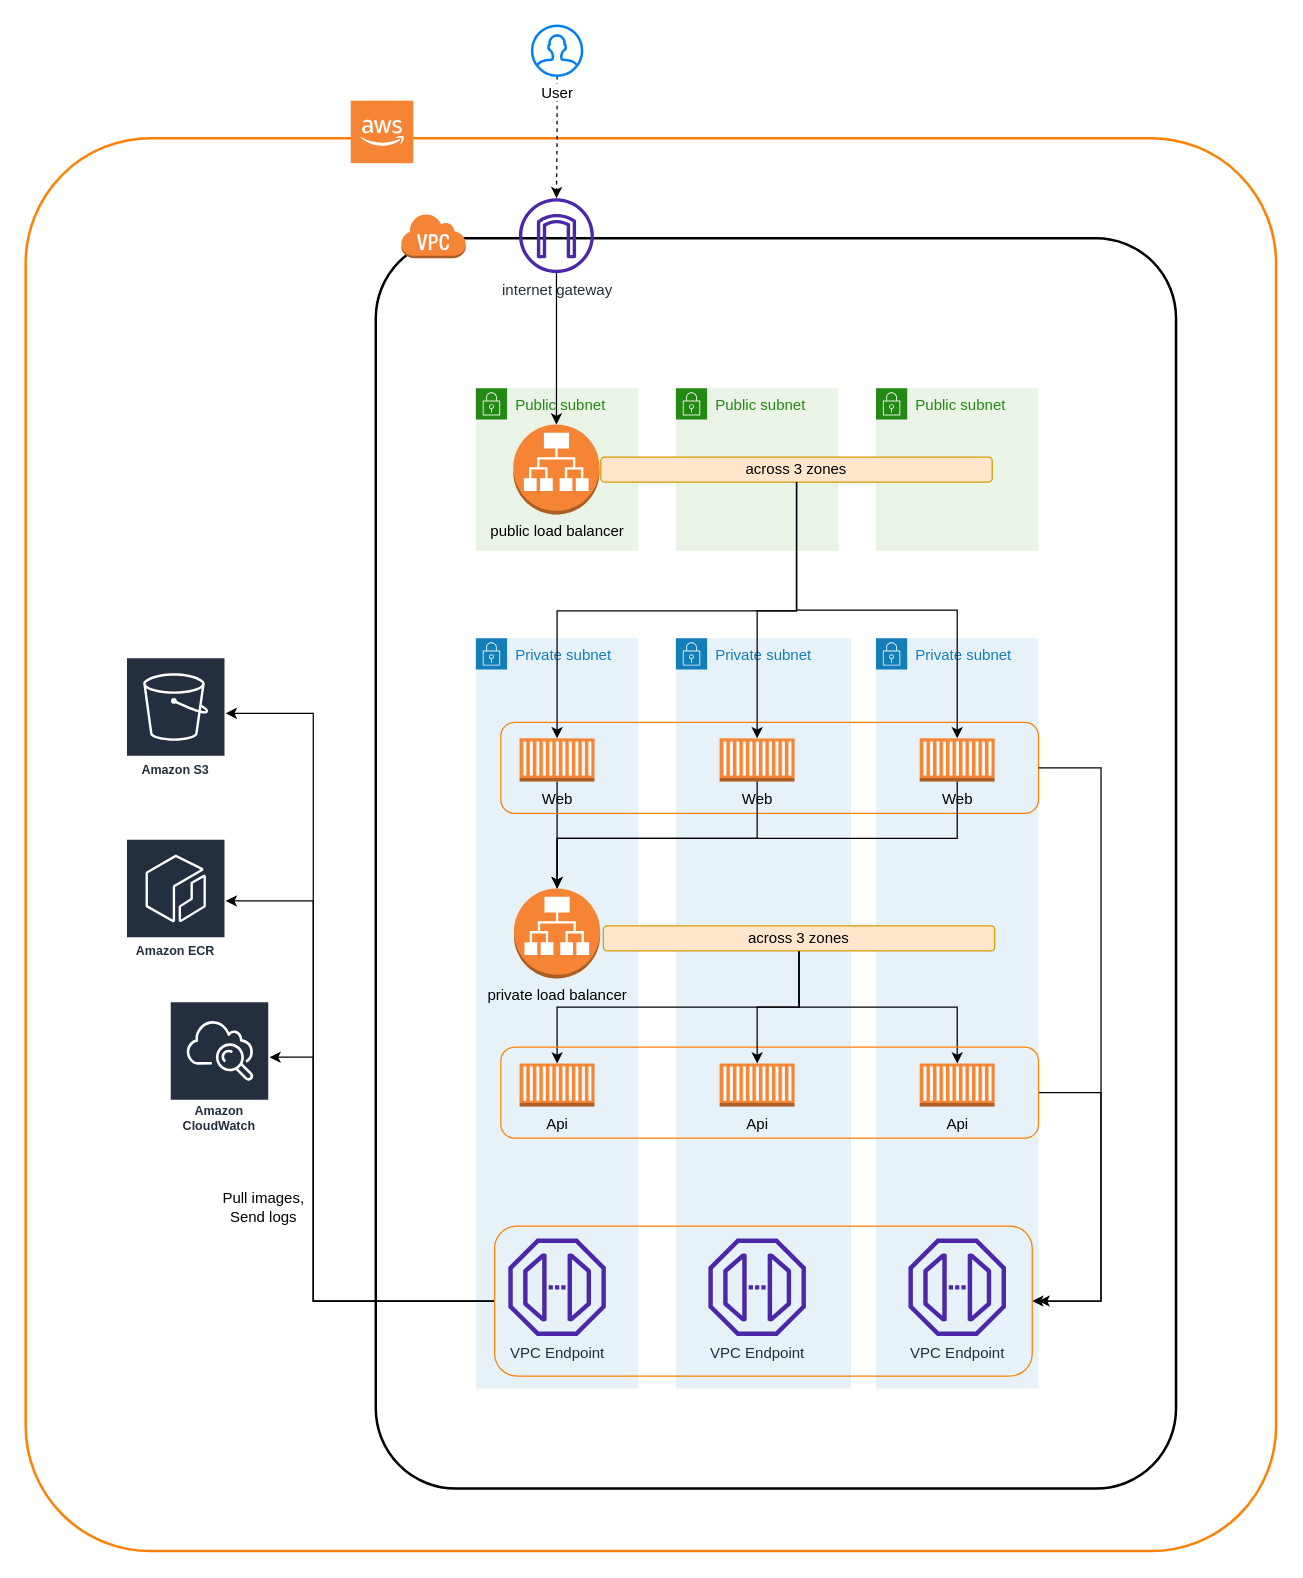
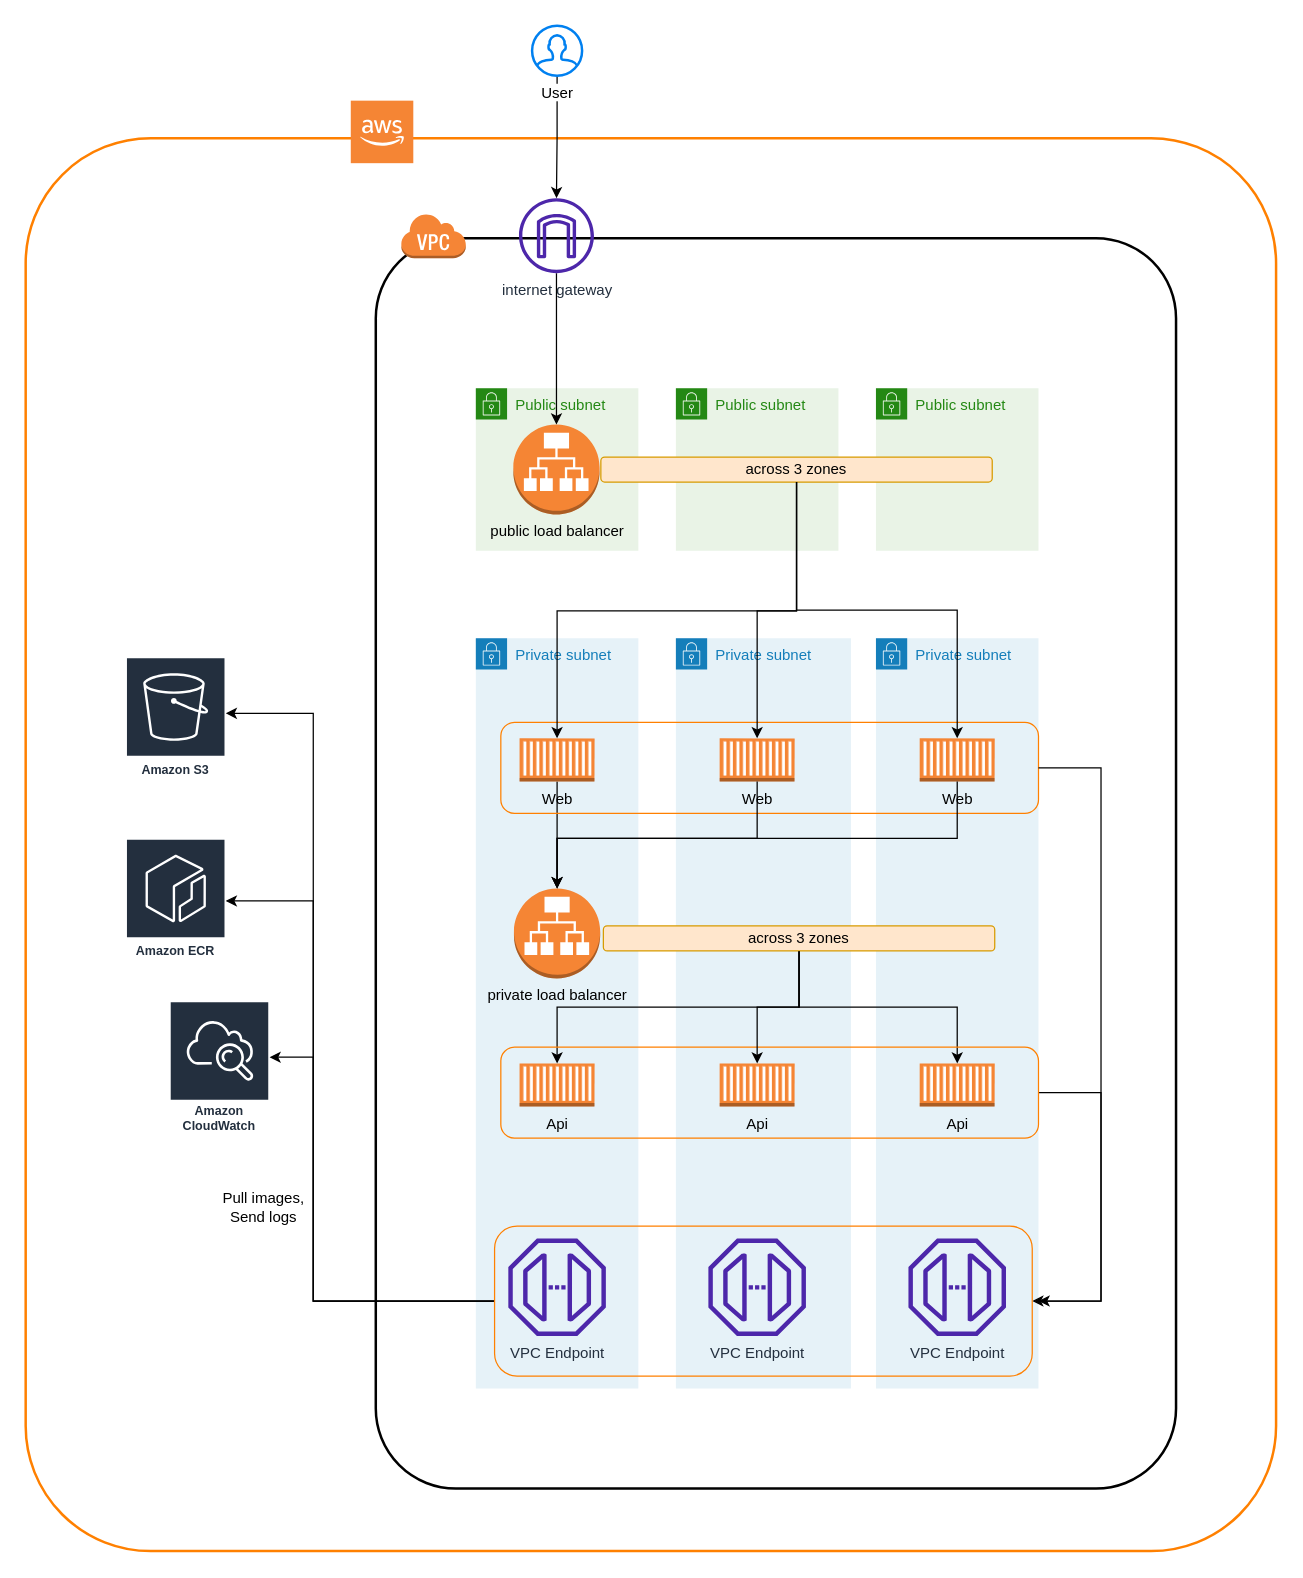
edge "User" -> "internet gateway": style dashed -> solid
